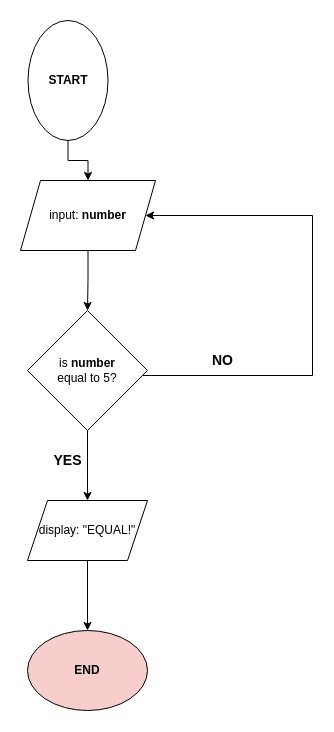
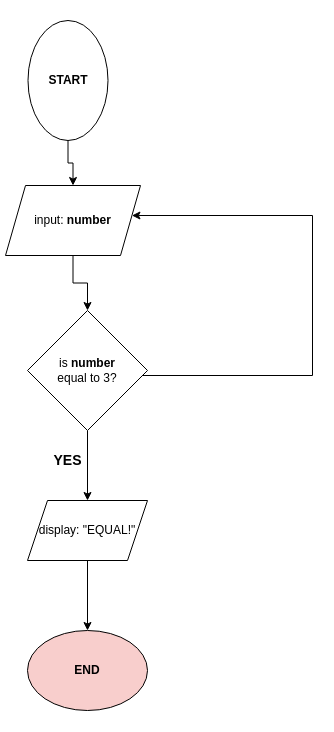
node "input: number": moved (88, 216) -> (73, 221)
node "NO": removed
node "is number equal to 5?": label "is number equal to 5?" -> "is number equal to 3?"
